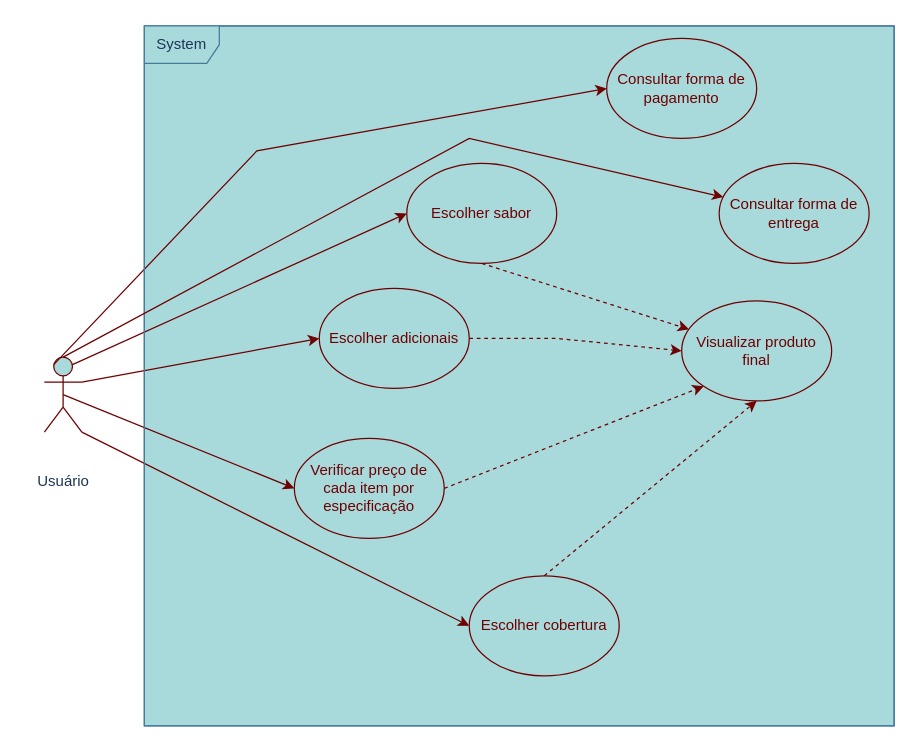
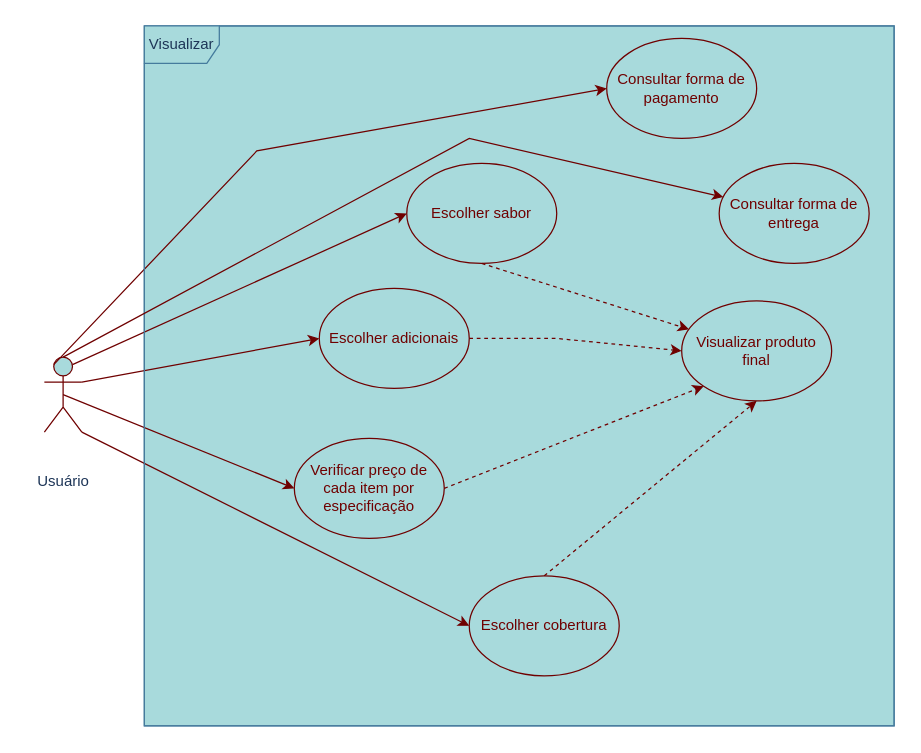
node "System": label "System" -> "Visualizar"
